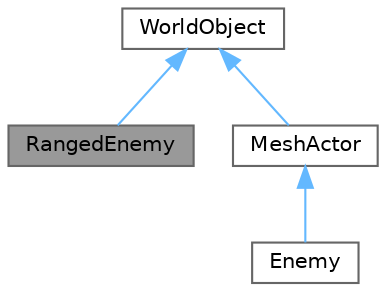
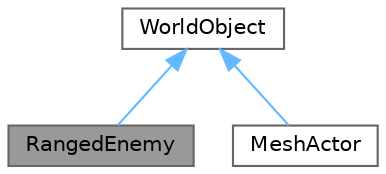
node "Enemy": removed
